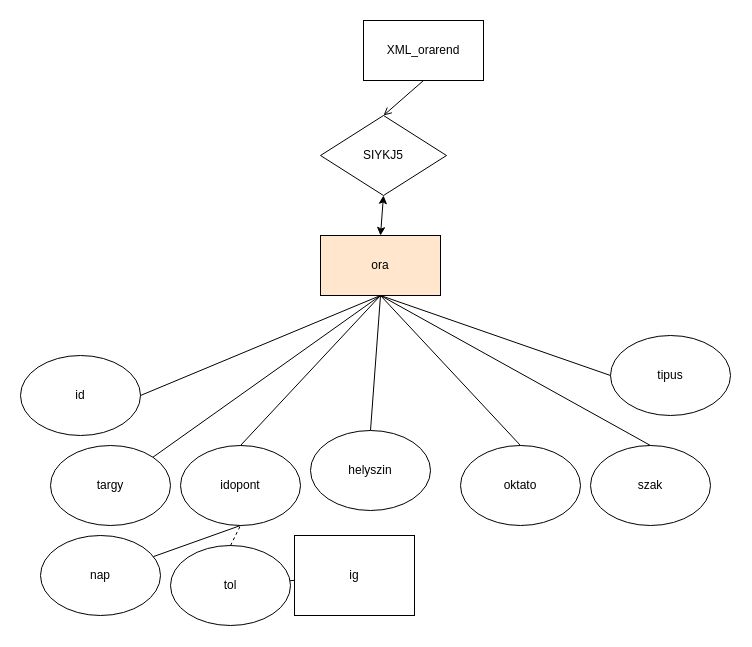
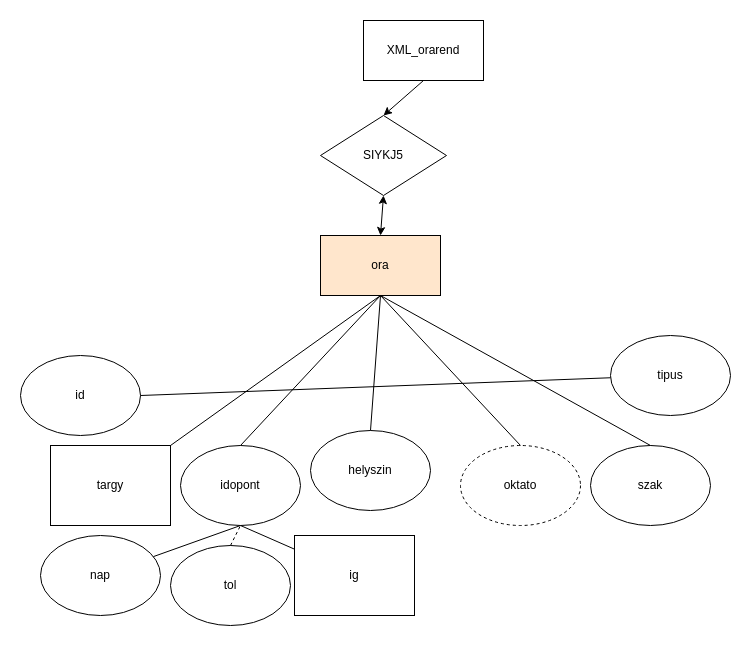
edge "XML_orarend" -> "SIYKJ5": arrowhead open -> classic
edge "ora" -- "tipus": removed
edge "ora" -- "id": now "tipus" -- "id"
node "targy": shape ellipse -> rectangle
node "oktato": style solid -> dashed
edge "ig" -- "tol": now "ig" -- "idopont"
